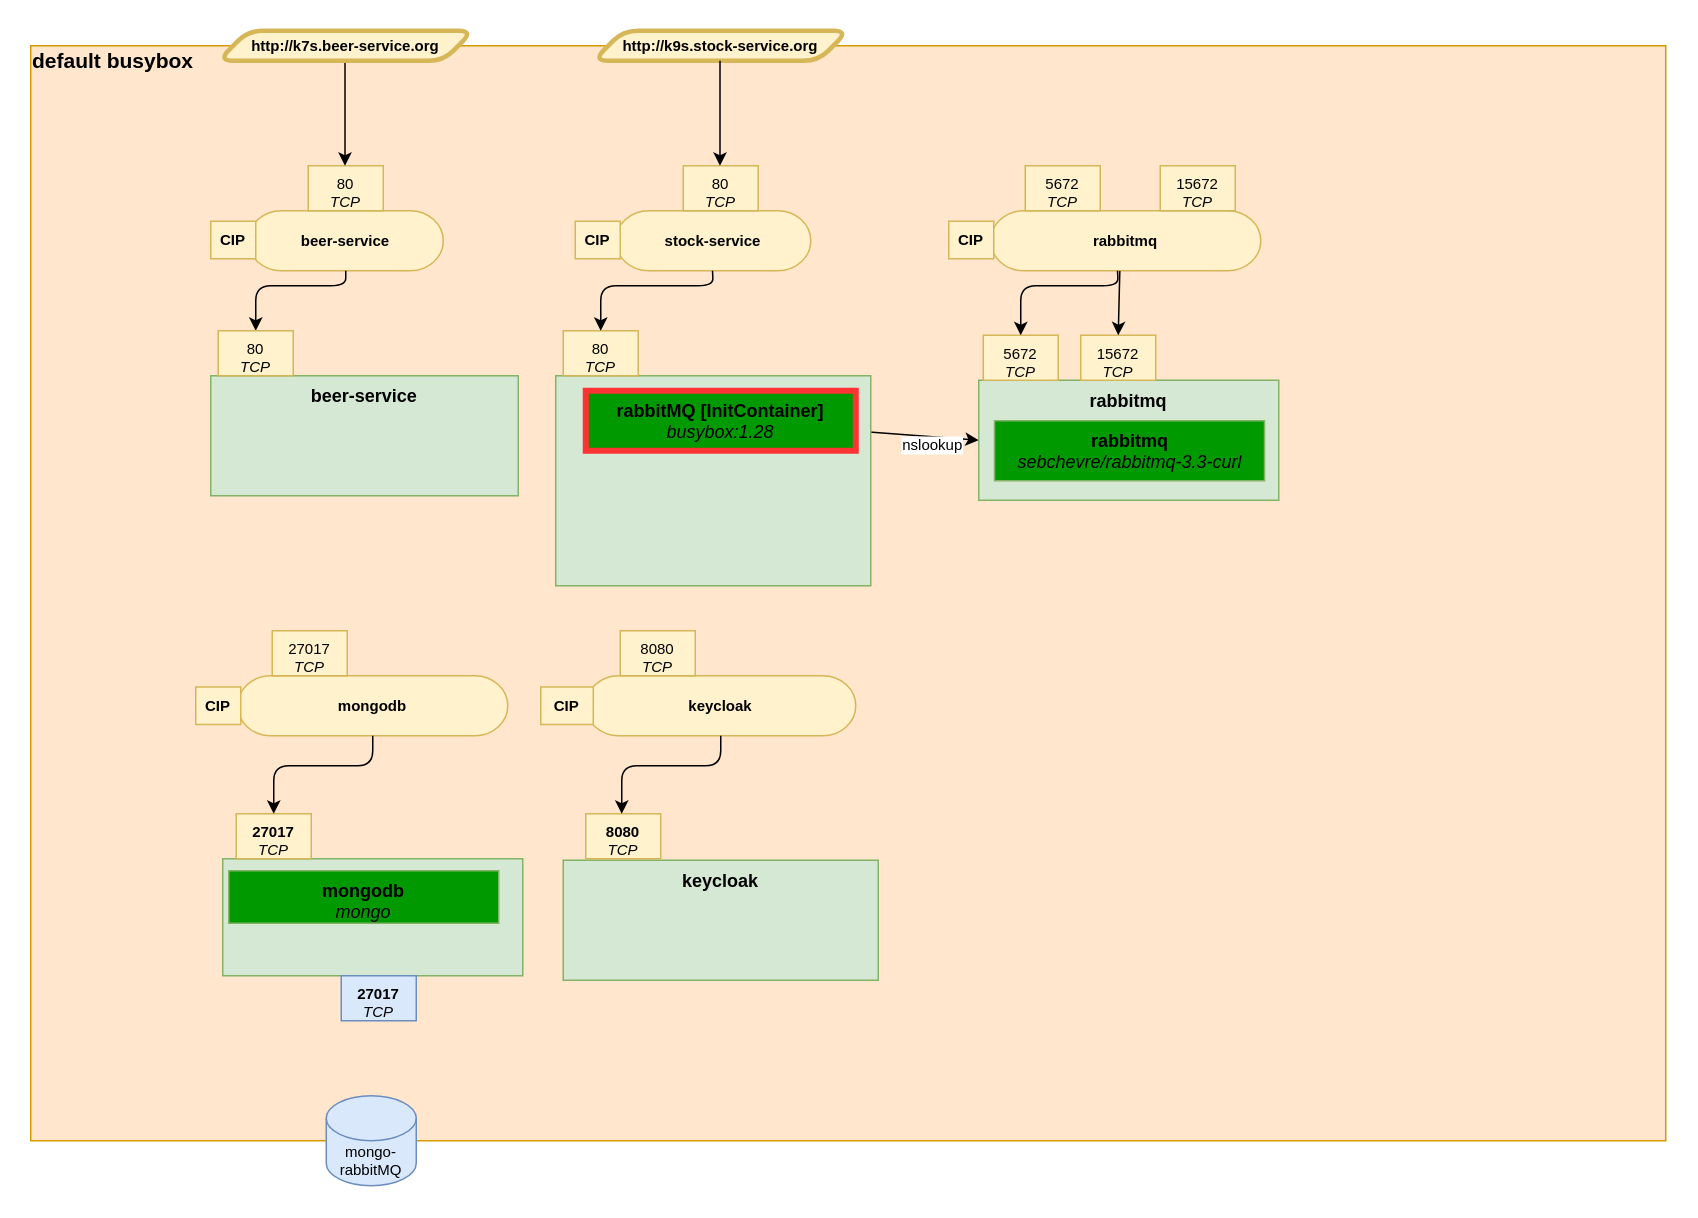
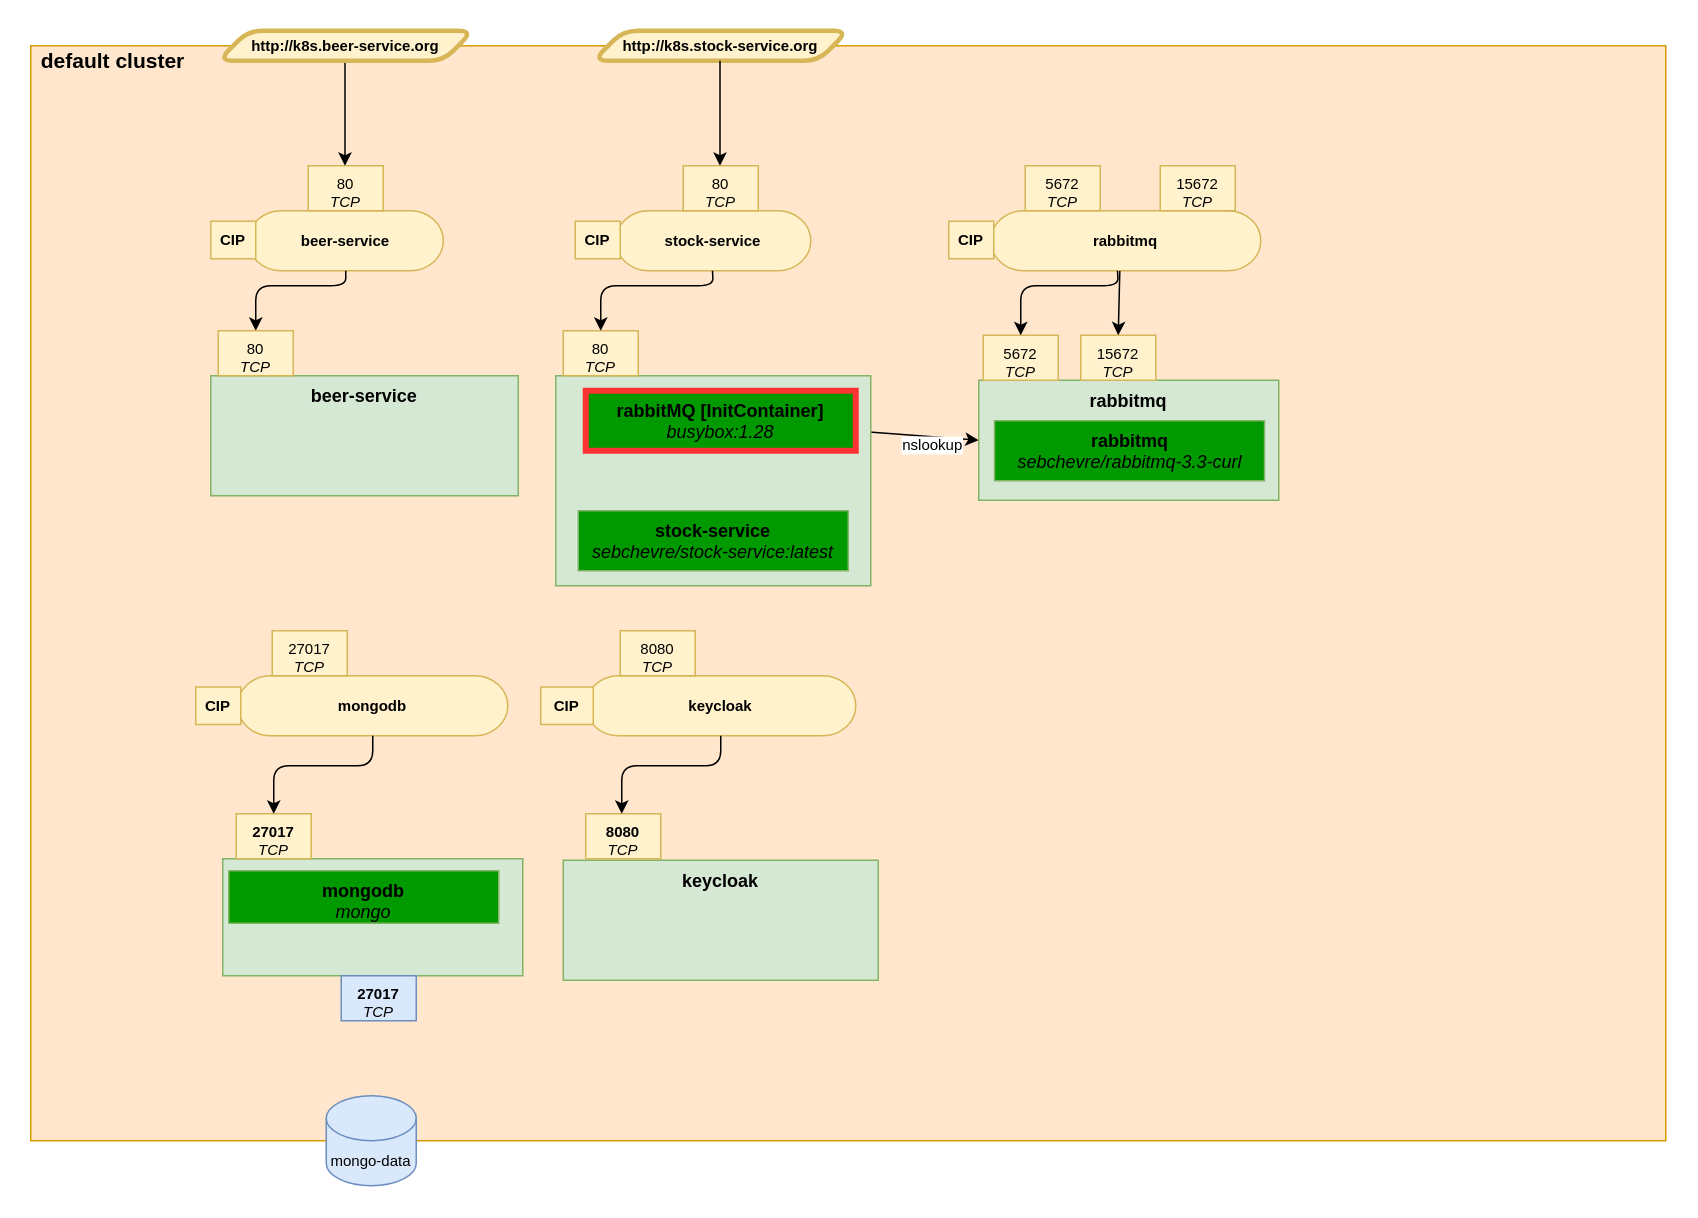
node "http://k7s.beer-service.org": label "http://k7s.beer-service.org" -> "http://k8s.beer-service.org"
node "http://k9s.stock-service.org": label "http://k9s.stock-service.org" -> "http://k8s.stock-service.org"
node "default busybox": label "default busybox" -> "default cluster"
node "stock-service sebchevre/stock-service:latest": added
node "mongo-rabbitMQ": label "mongo-rabbitMQ" -> "mongo-data"
